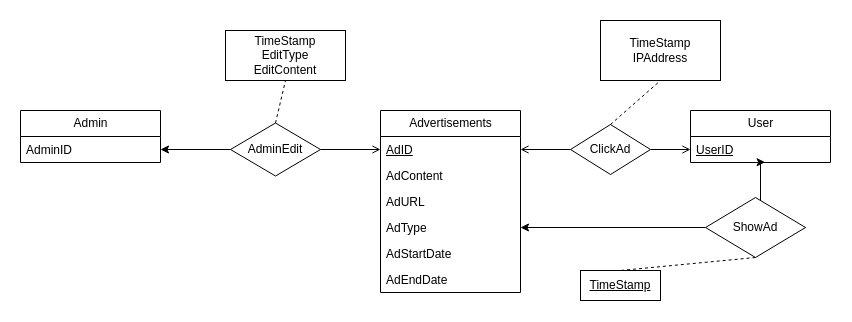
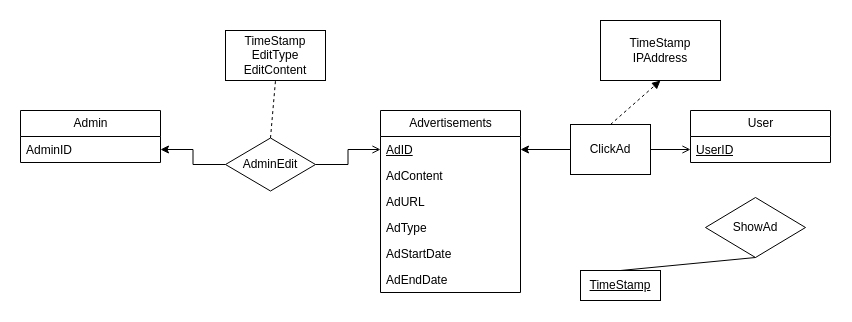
node "TimeStamp EditType EditContent": size 120x50 -> 100x50
edge "TimeStamp IPAddress" -- "ClickAd": arrowhead none -> block
node "AdminEdit": moved (276, 150) -> (271, 165)
edge "ClickAd" -> "AdID": arrowhead open -> classic
node "ClickAd": shape diamond -> rectangle
edge "ShowAd" -> "UserID": removed
edge "ShowAd" -> "AdType": removed
edge "ShowAd" -- "TimeStamp": style dashed -> solid
